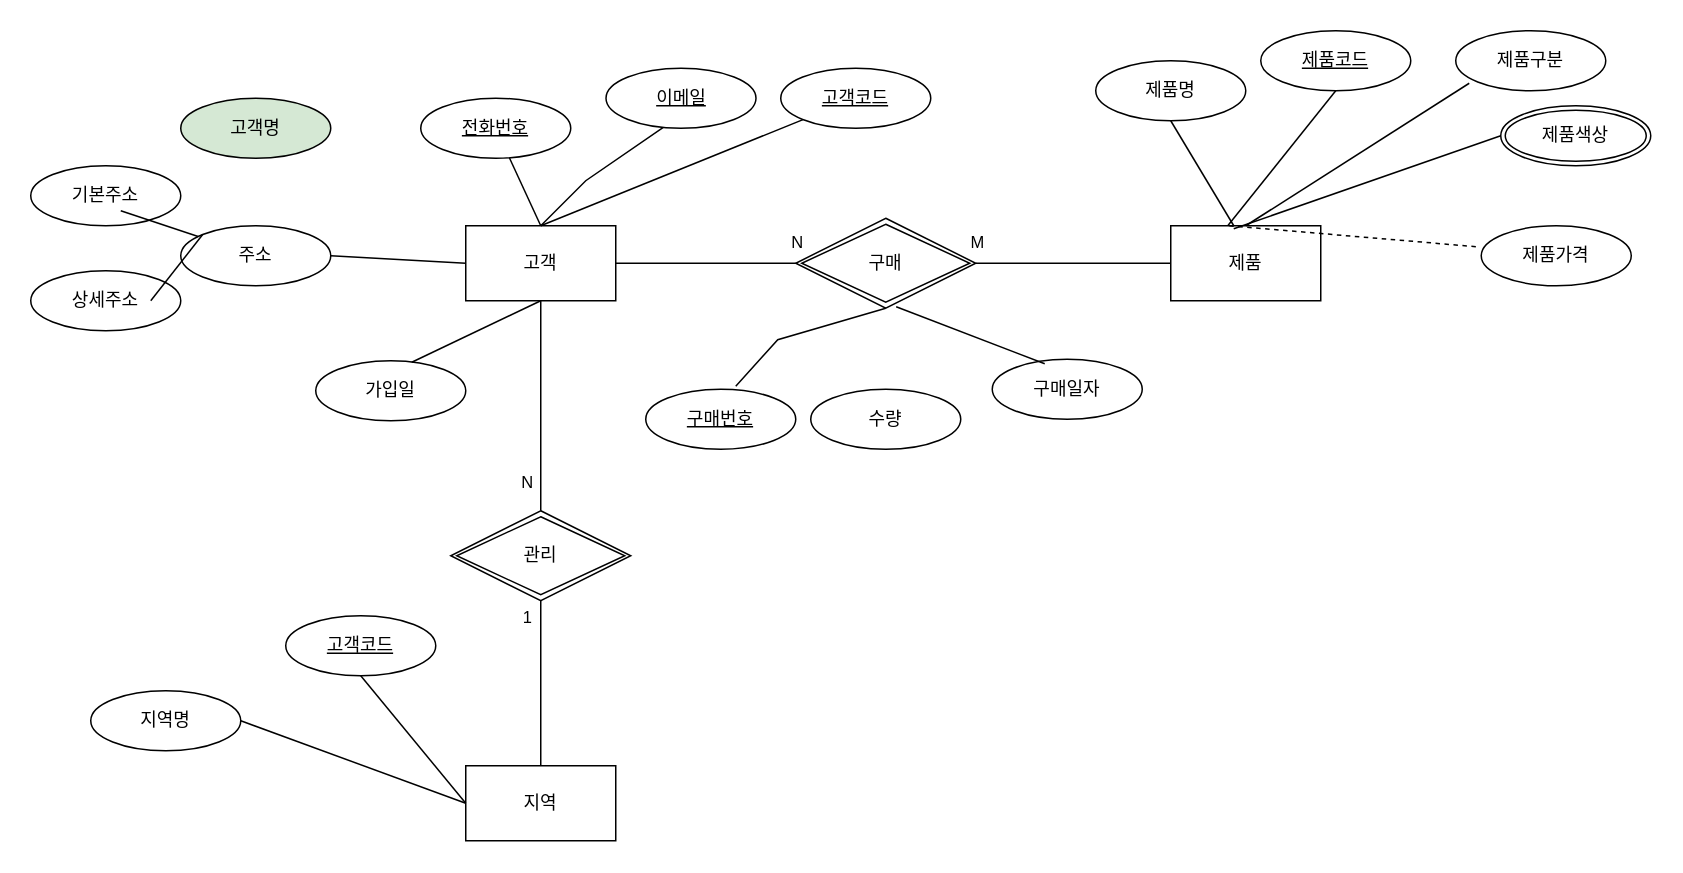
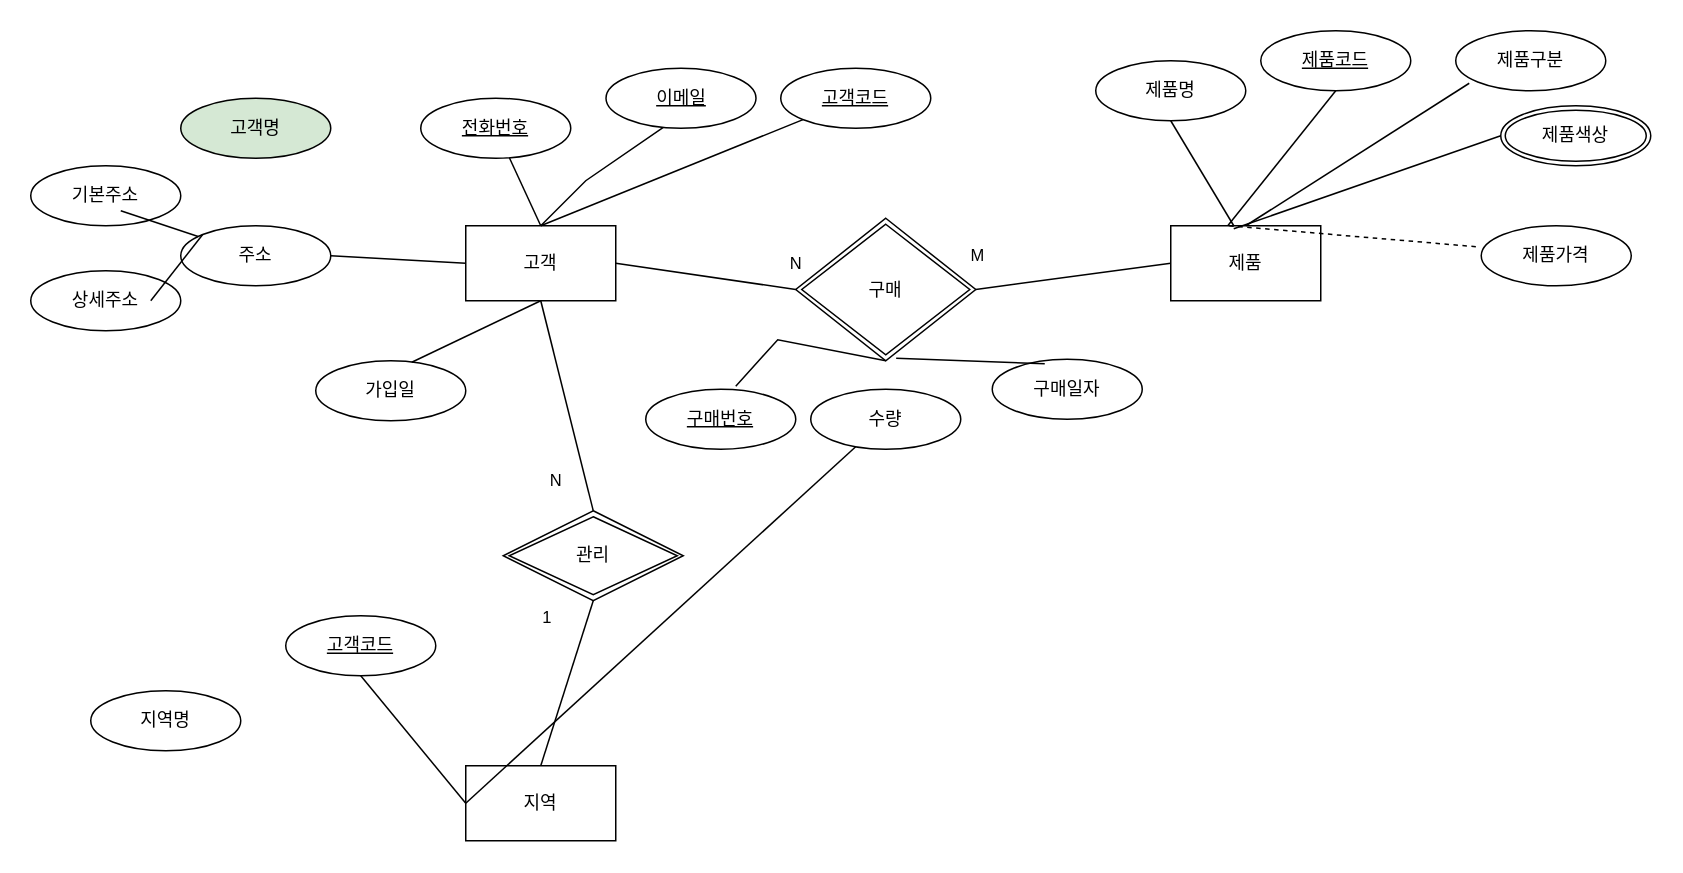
node "구매": size 180x90 -> 180x143
node "관리": moved (541, 556) -> (593, 556)
edge "지역명" -- "지역": now "수량" -- "지역"
